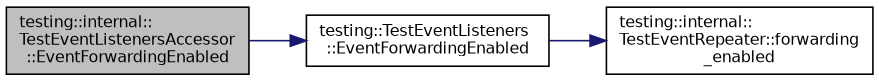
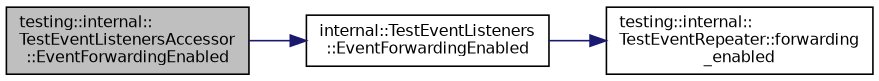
node "testing::TestEventListeners ::EventForwardingEnabled": label "testing::TestEventListeners ::EventForwardingEnabled" -> "internal::TestEventListeners ::EventForwardingEnabled"
